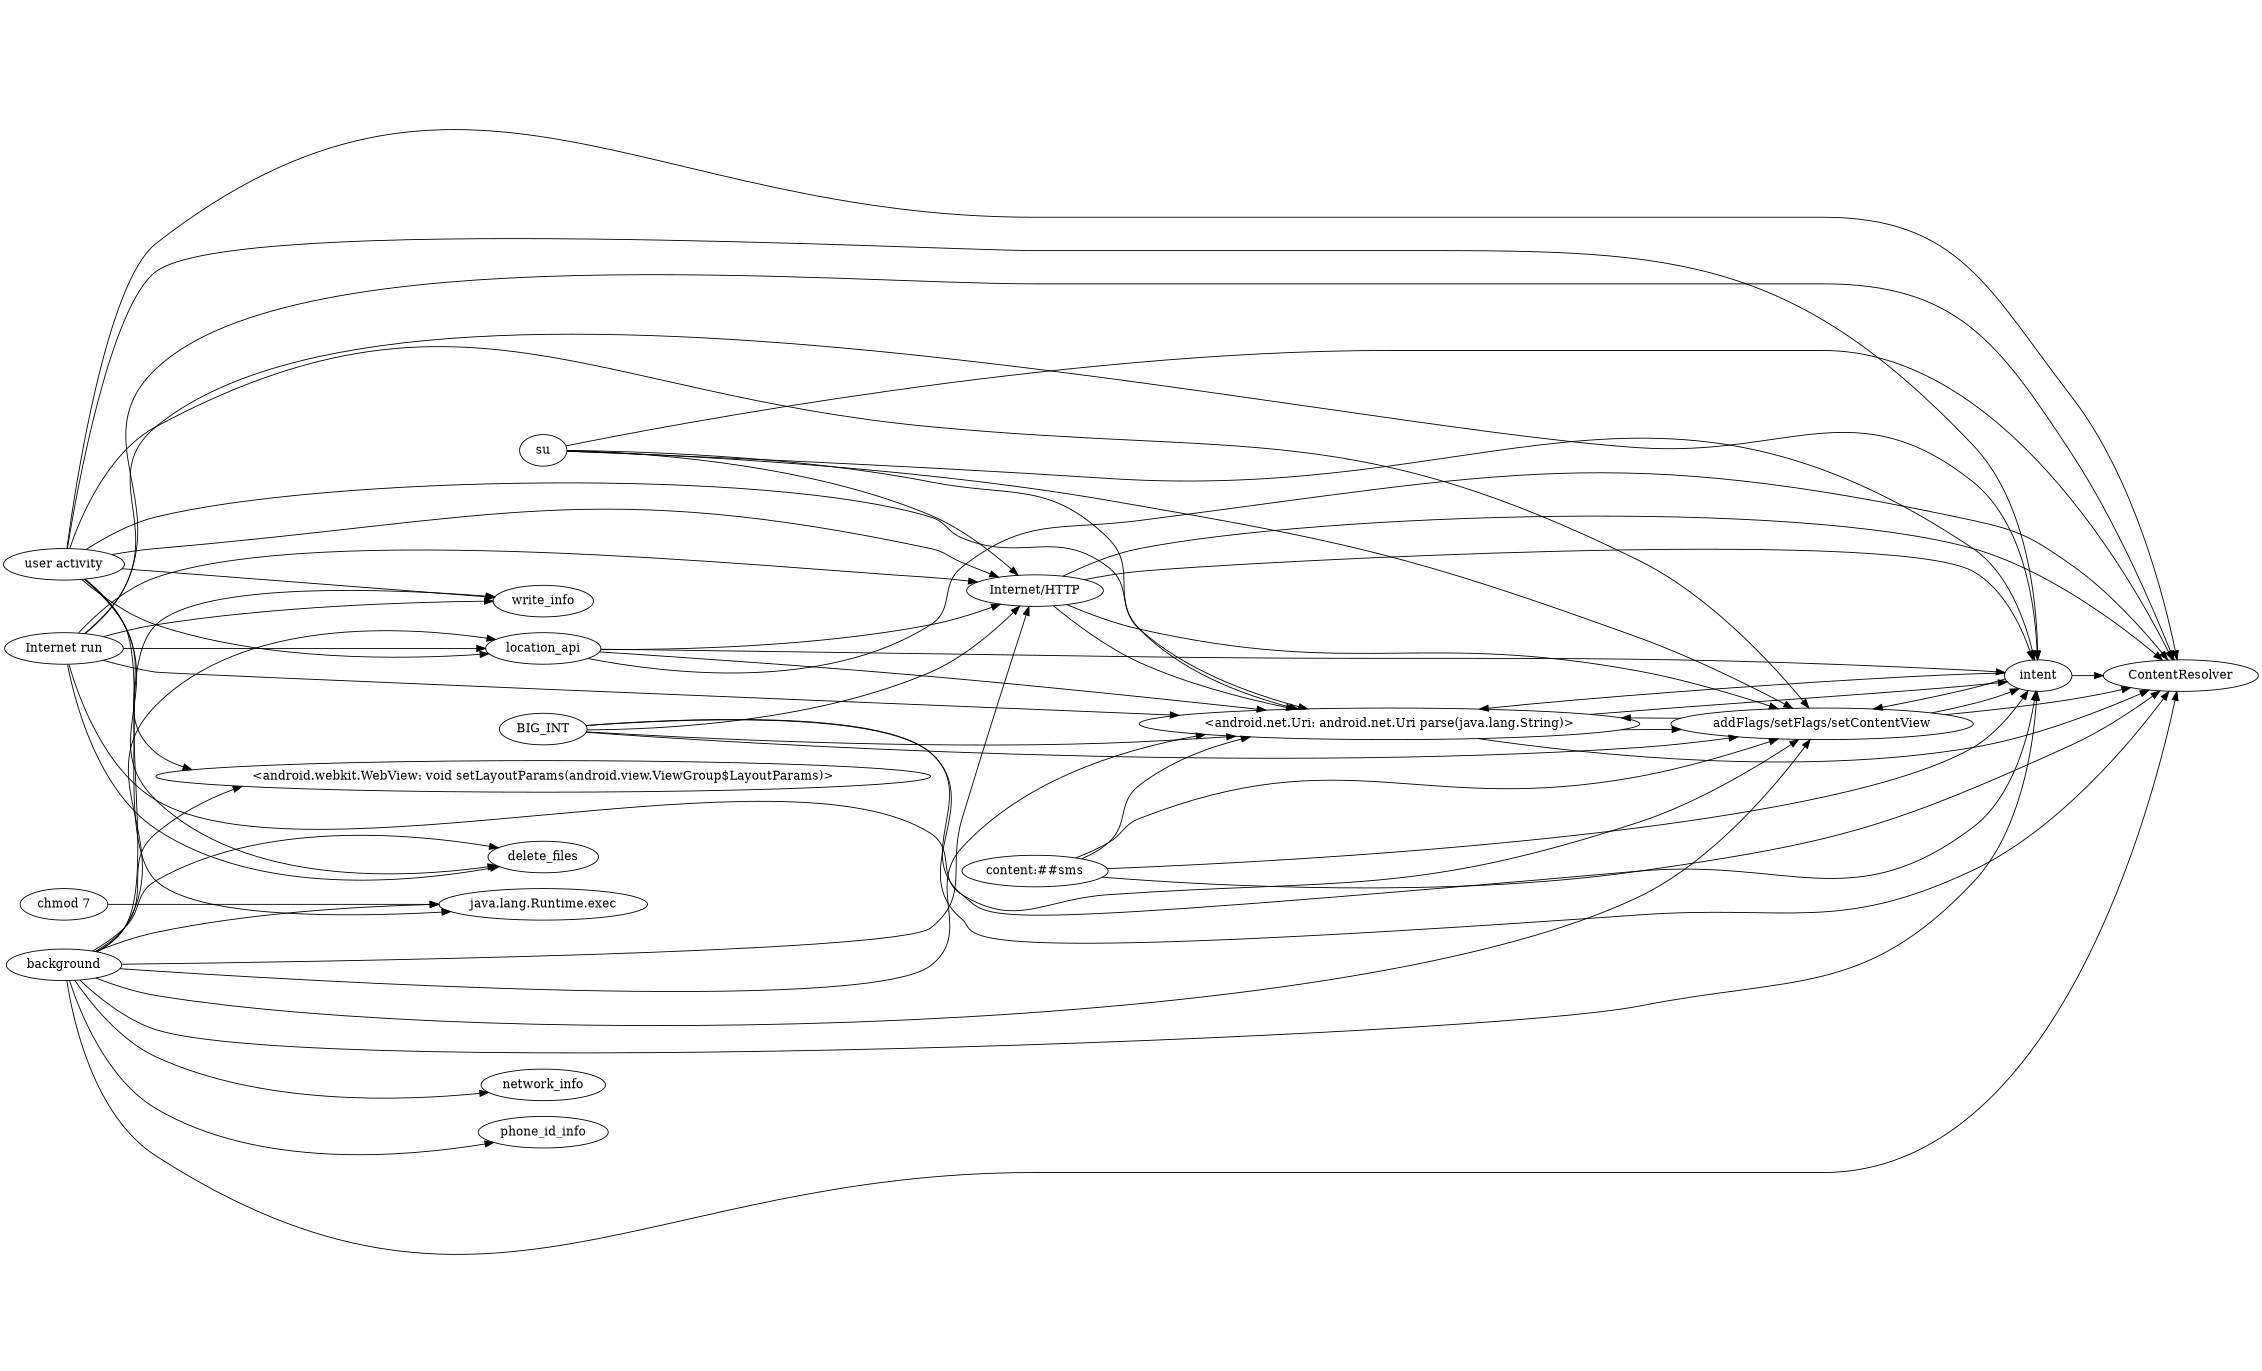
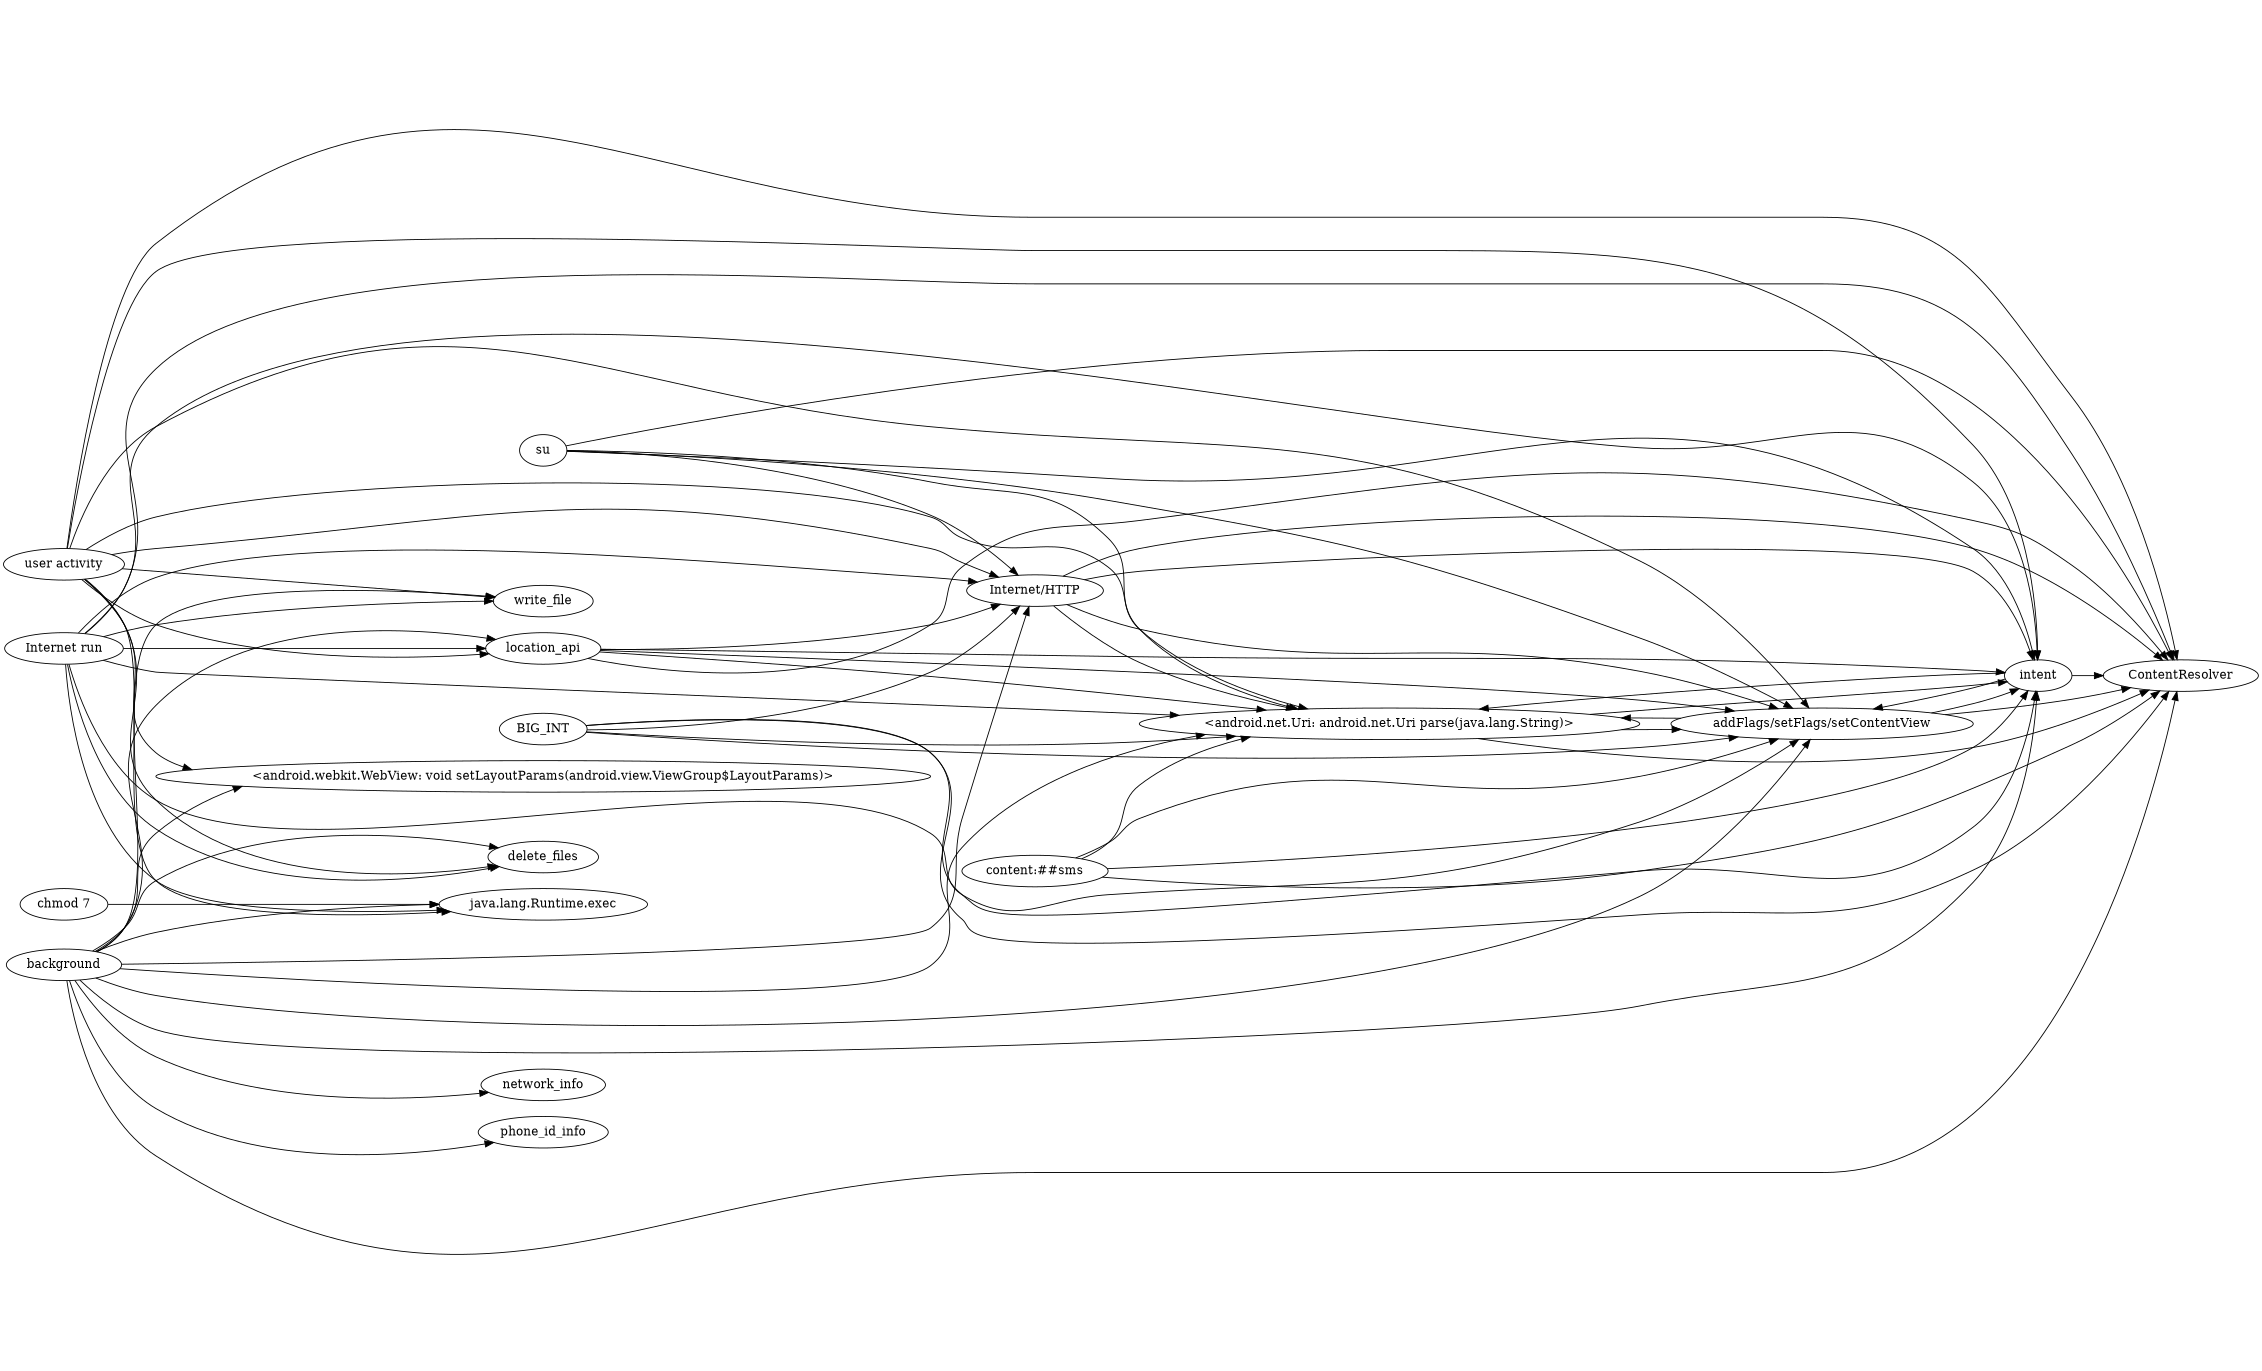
node "write_info": label "write_info" -> "write_file"
edge "location_api" -> "addFlags/setFlags/setContentView": added
edge "Internet run" -> "java.lang.Runtime.exec": added
